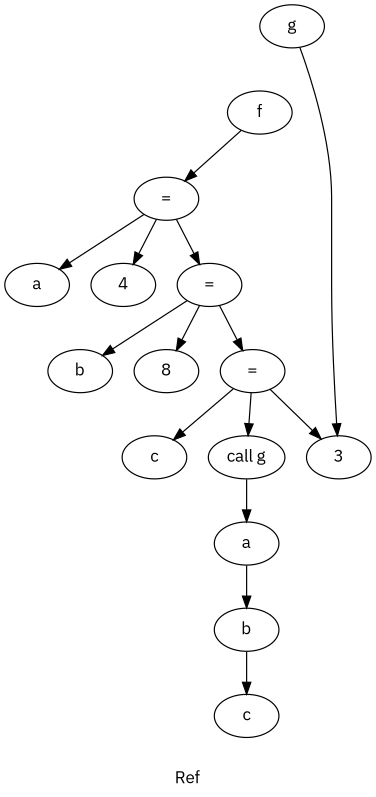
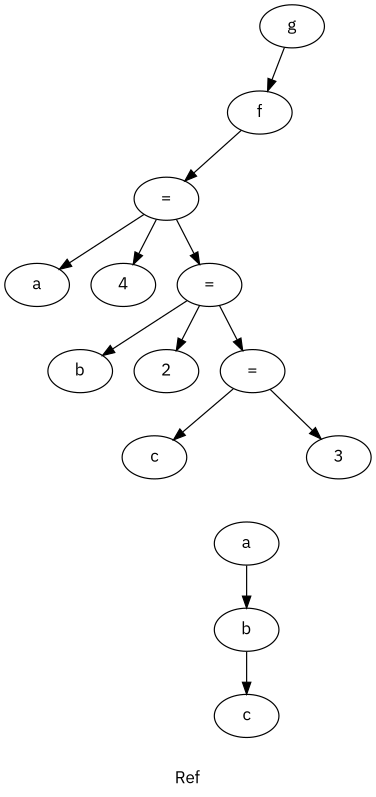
edge "g" -> "3": now "g" -> "f"
node "8": label "8" -> "2"
node "call g": removed
